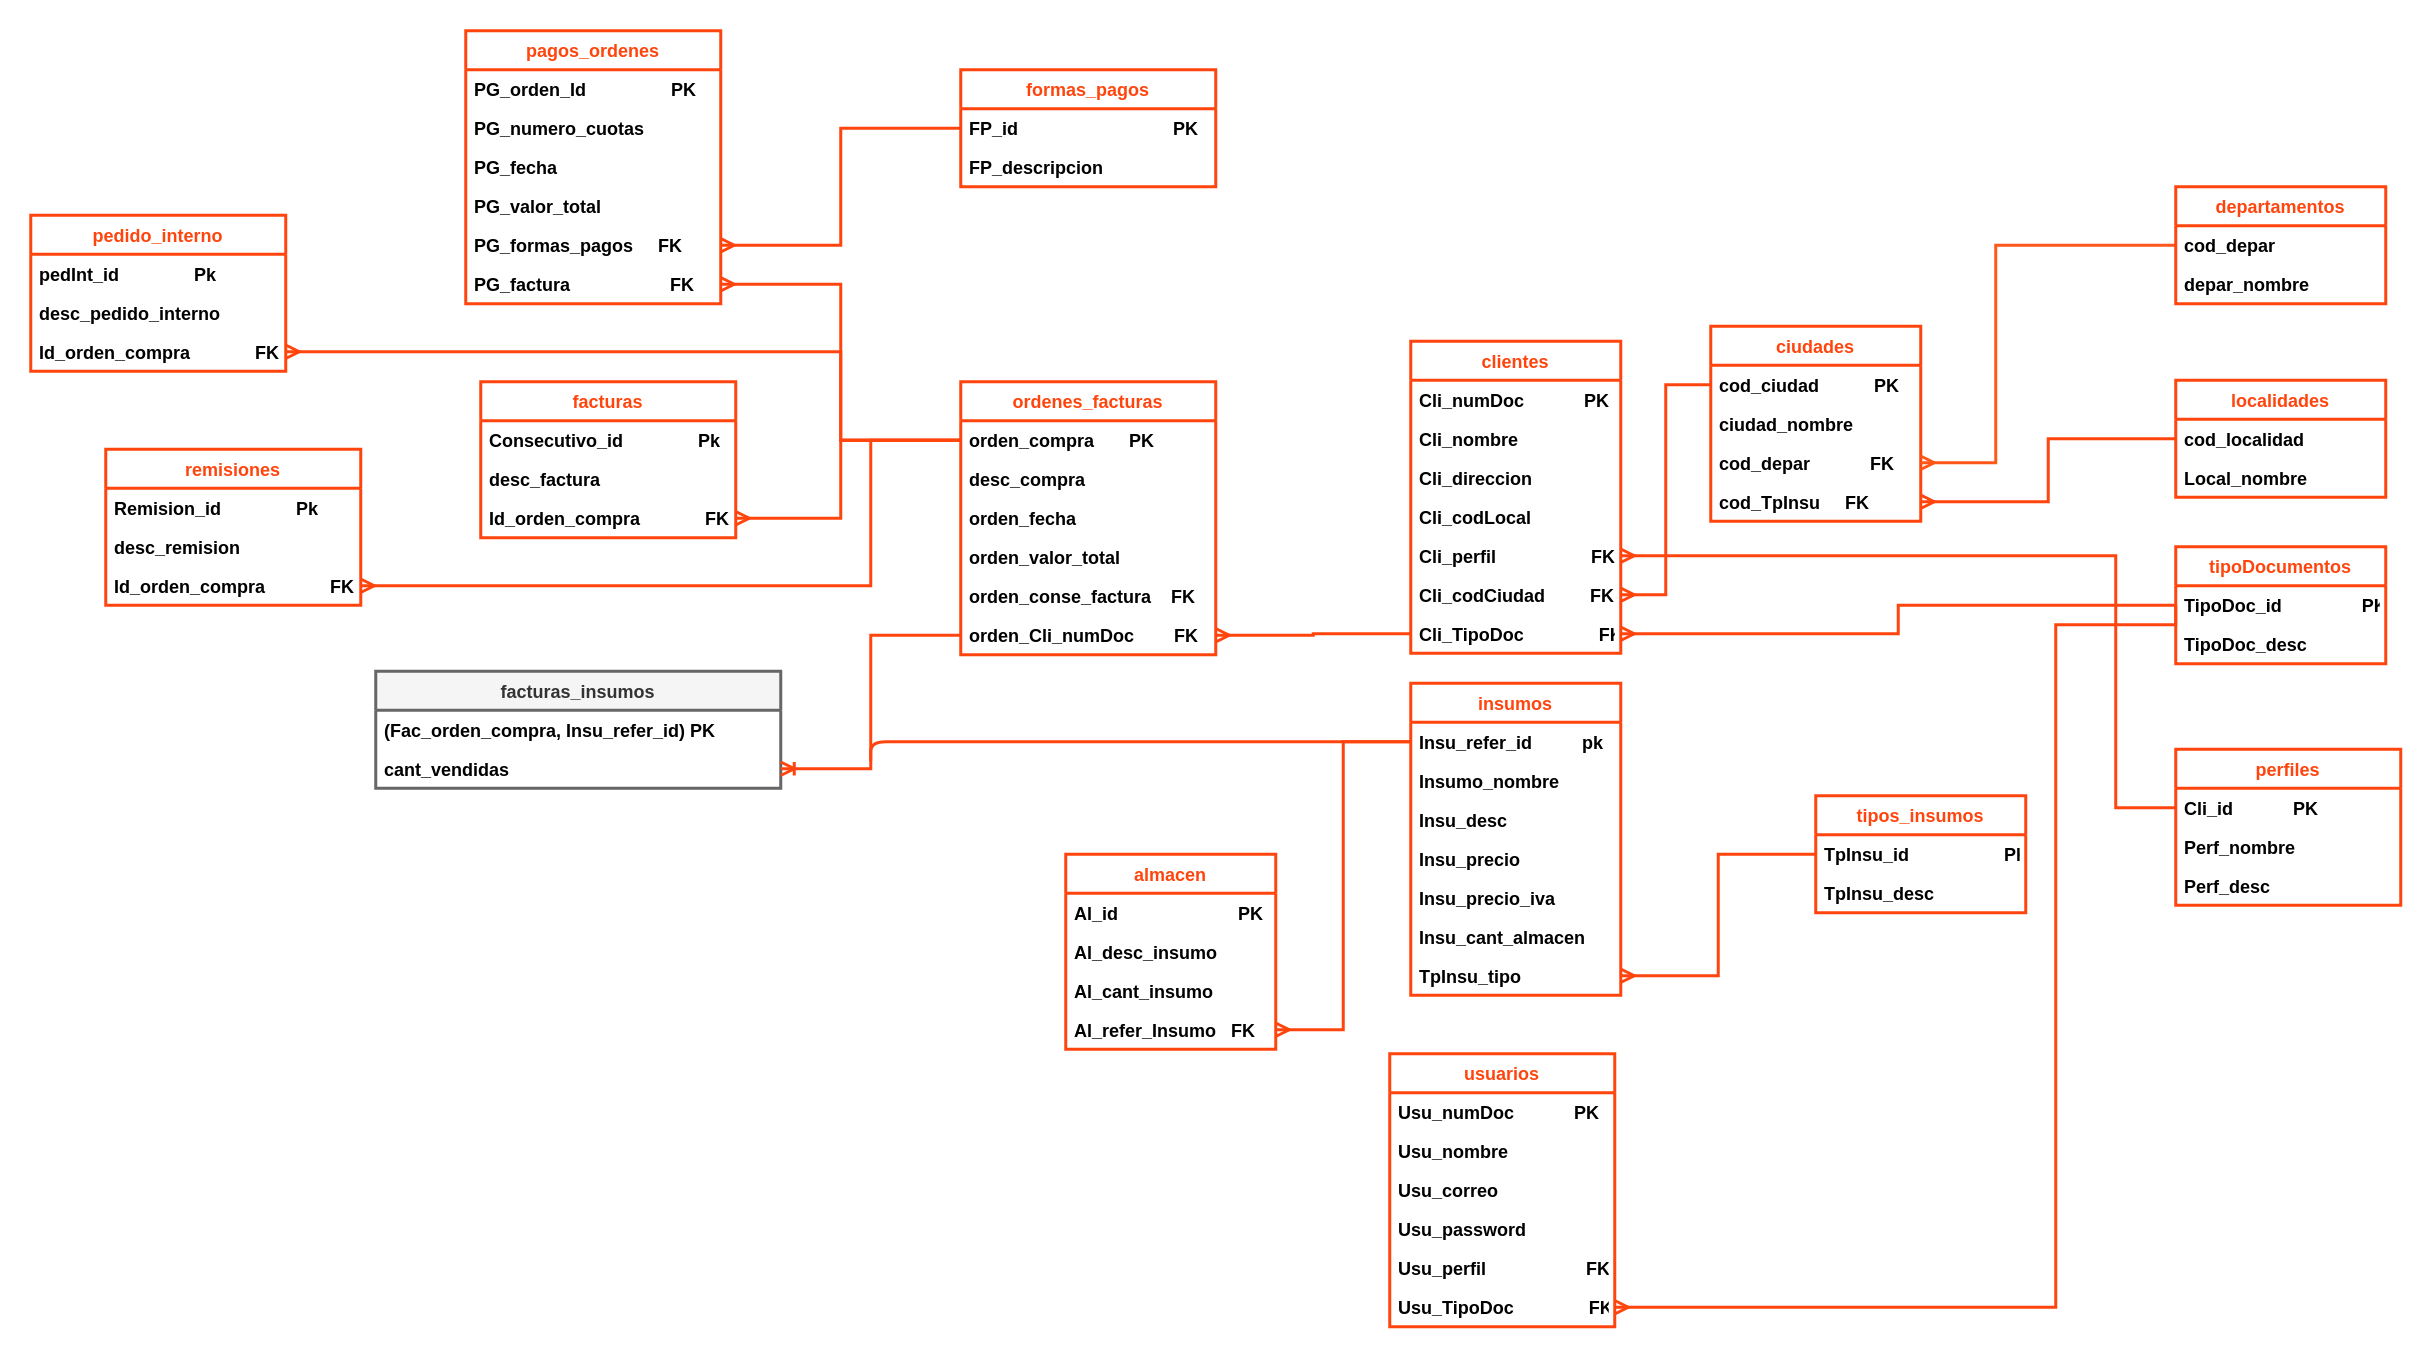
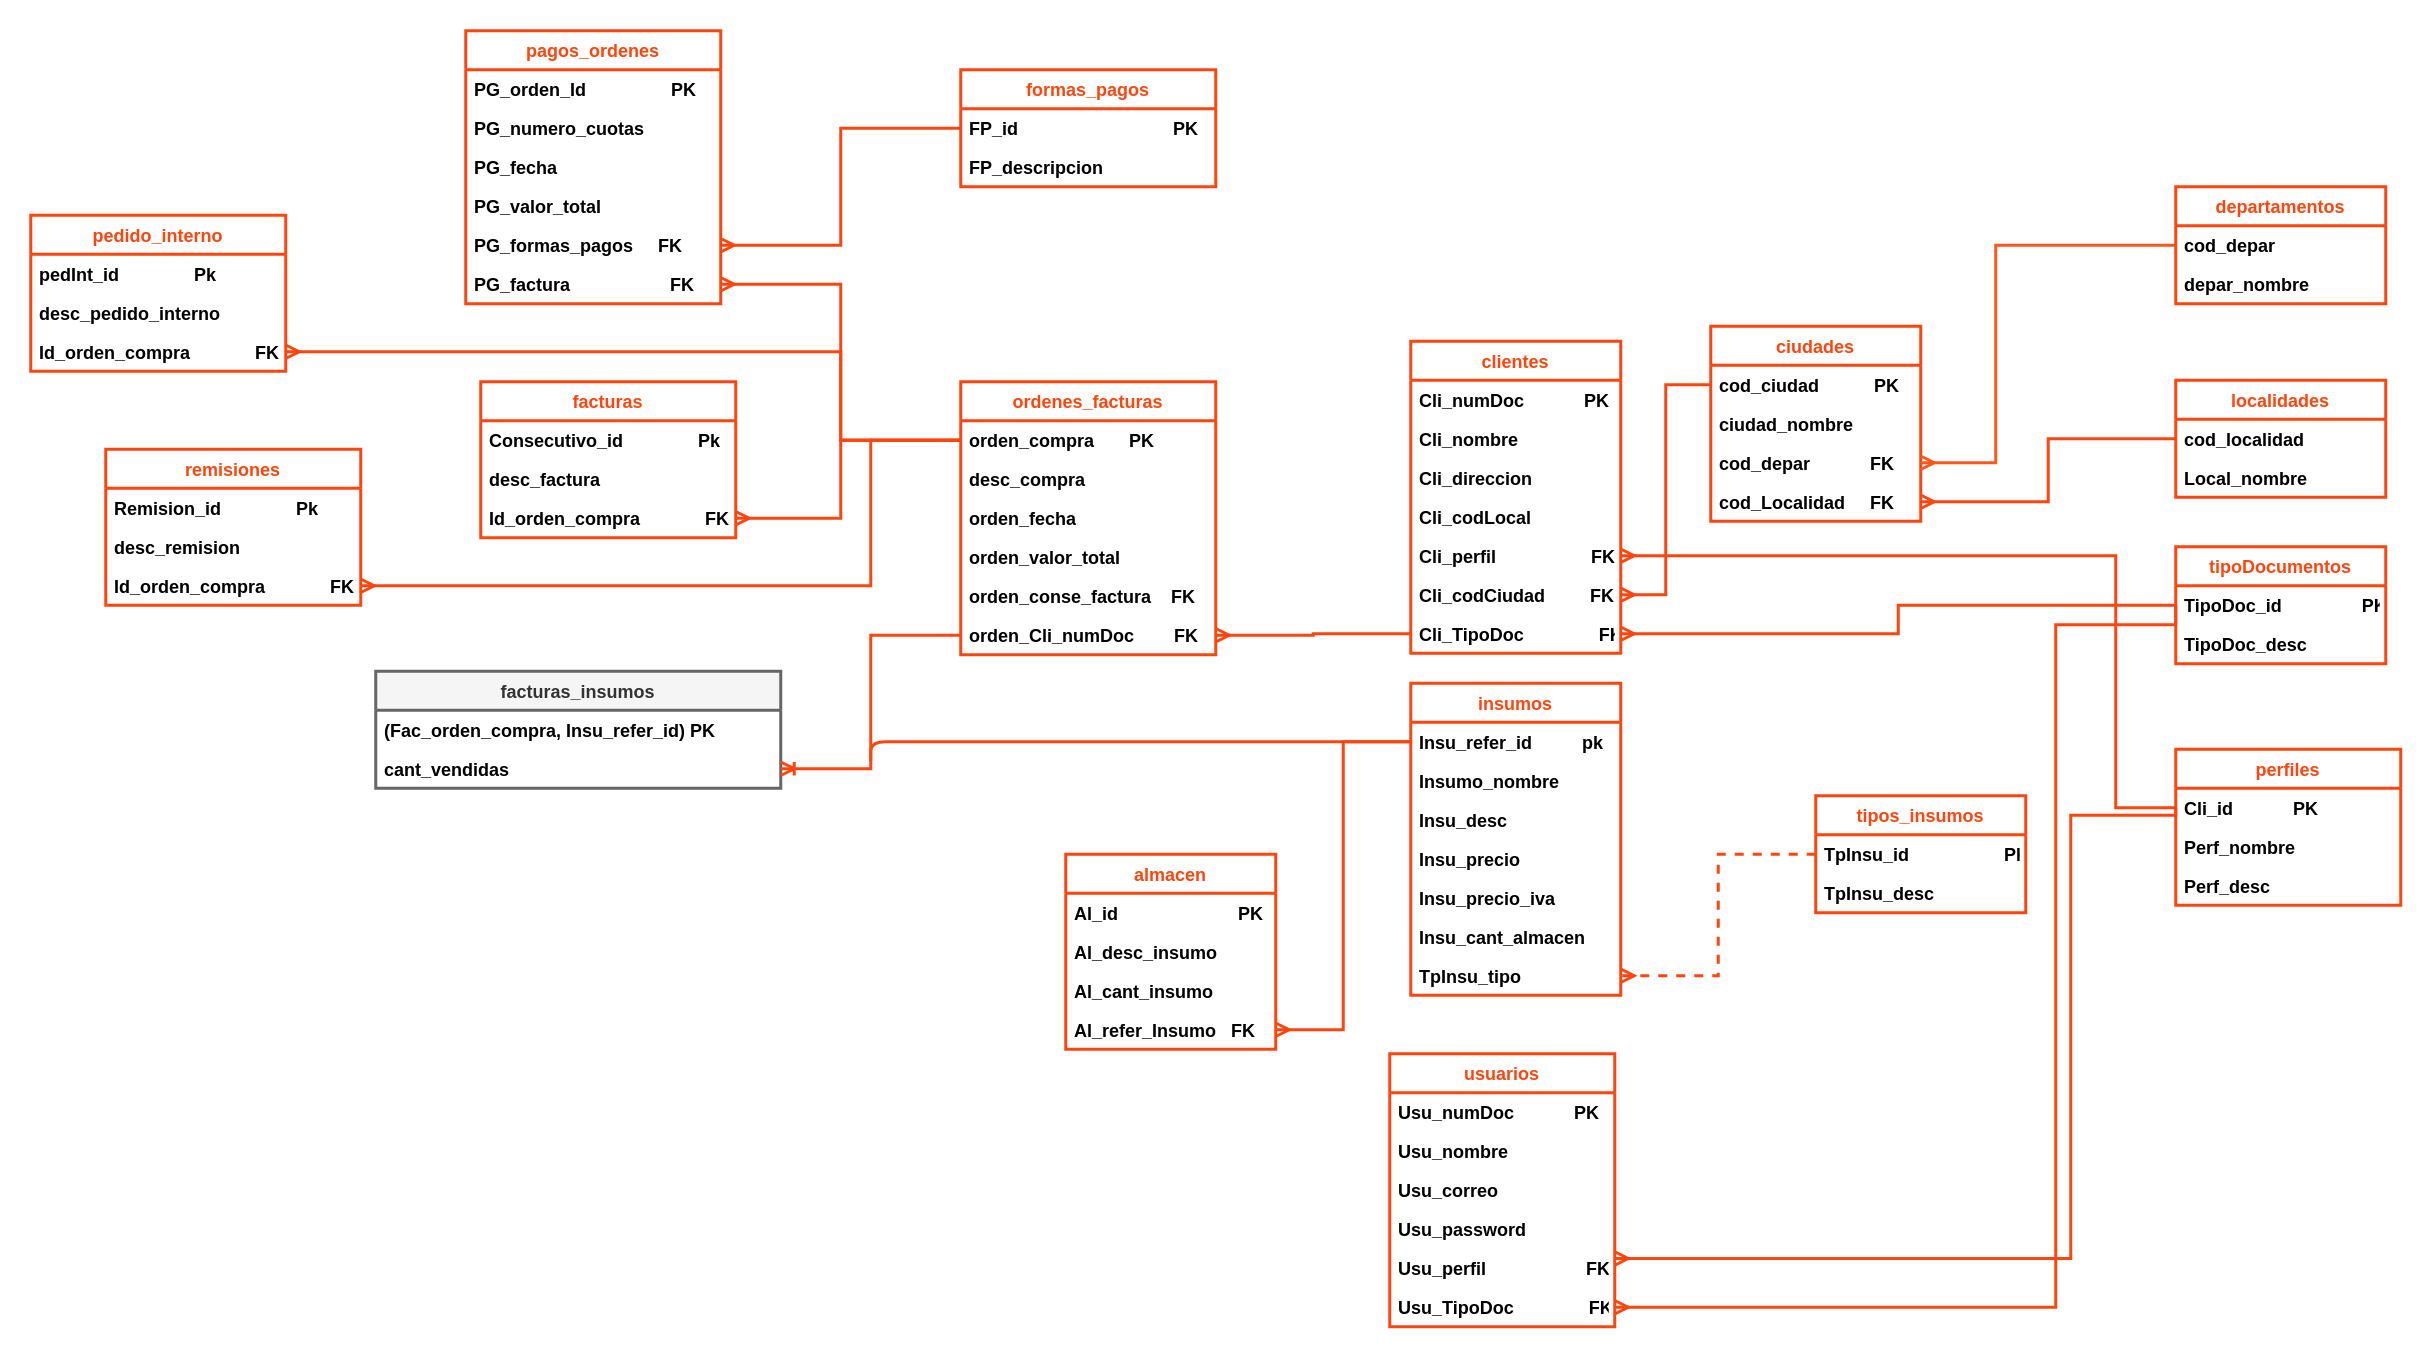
node "cod_TpInsu FK": label "cod_TpInsu FK" -> "cod_Localidad FK"
edge "tipos_insumos" -> "TpInsu_tipo FK": style solid -> dashed
edge "Cli_id PK" -> "usuarios": added
